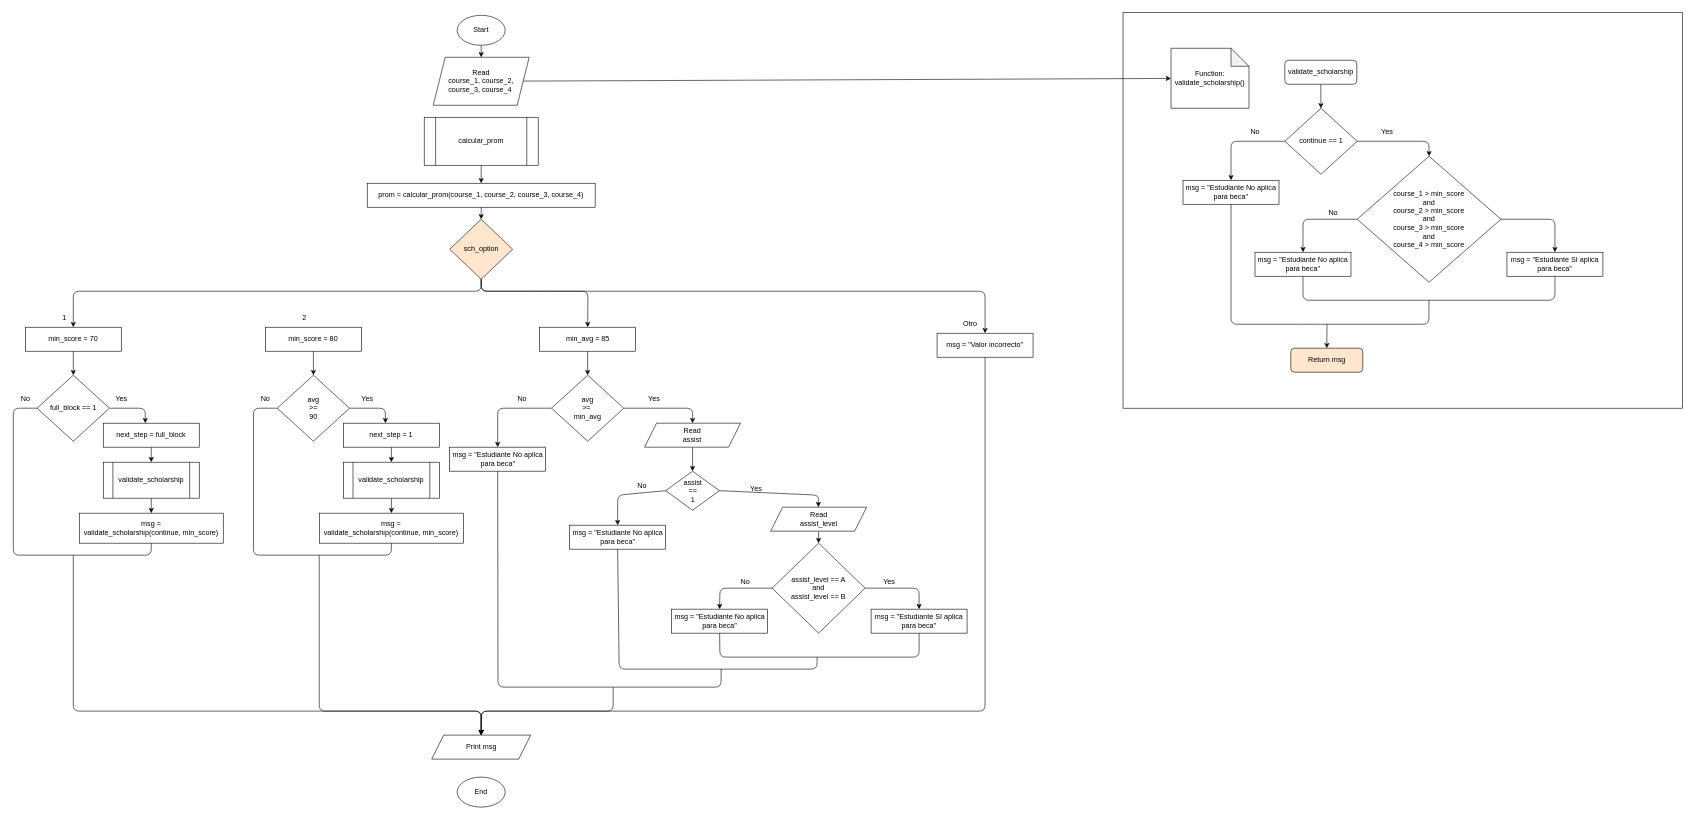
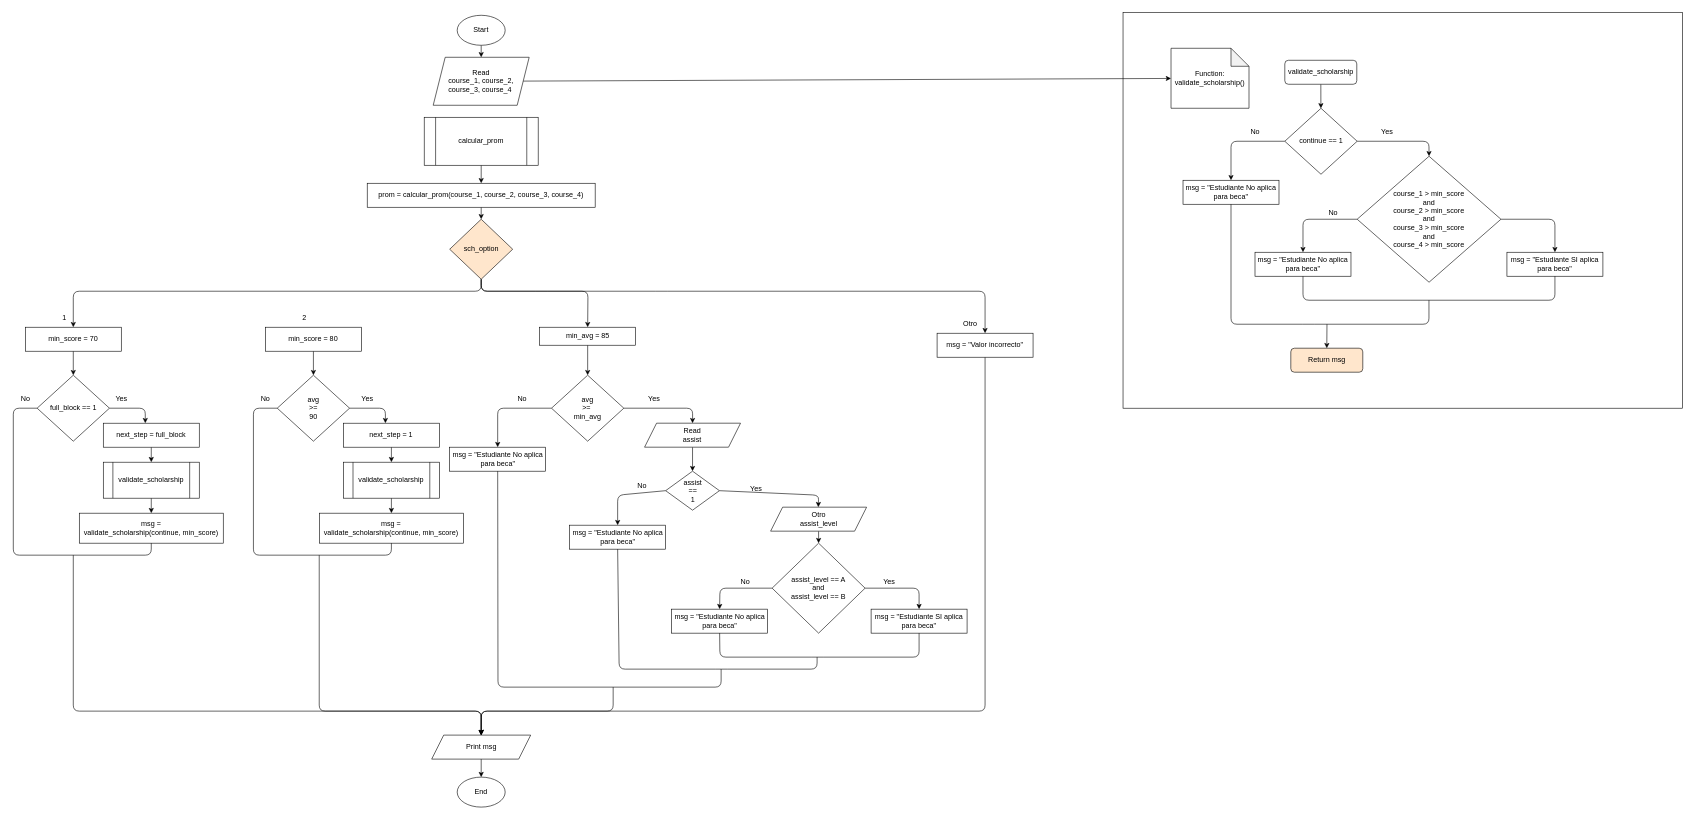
node "min_avg = 85": size 96x24 -> 96x18
node "Read assist_level": label "Read assist_level" -> "Otro assist_level"
edge "Print msg" -> "End": added
